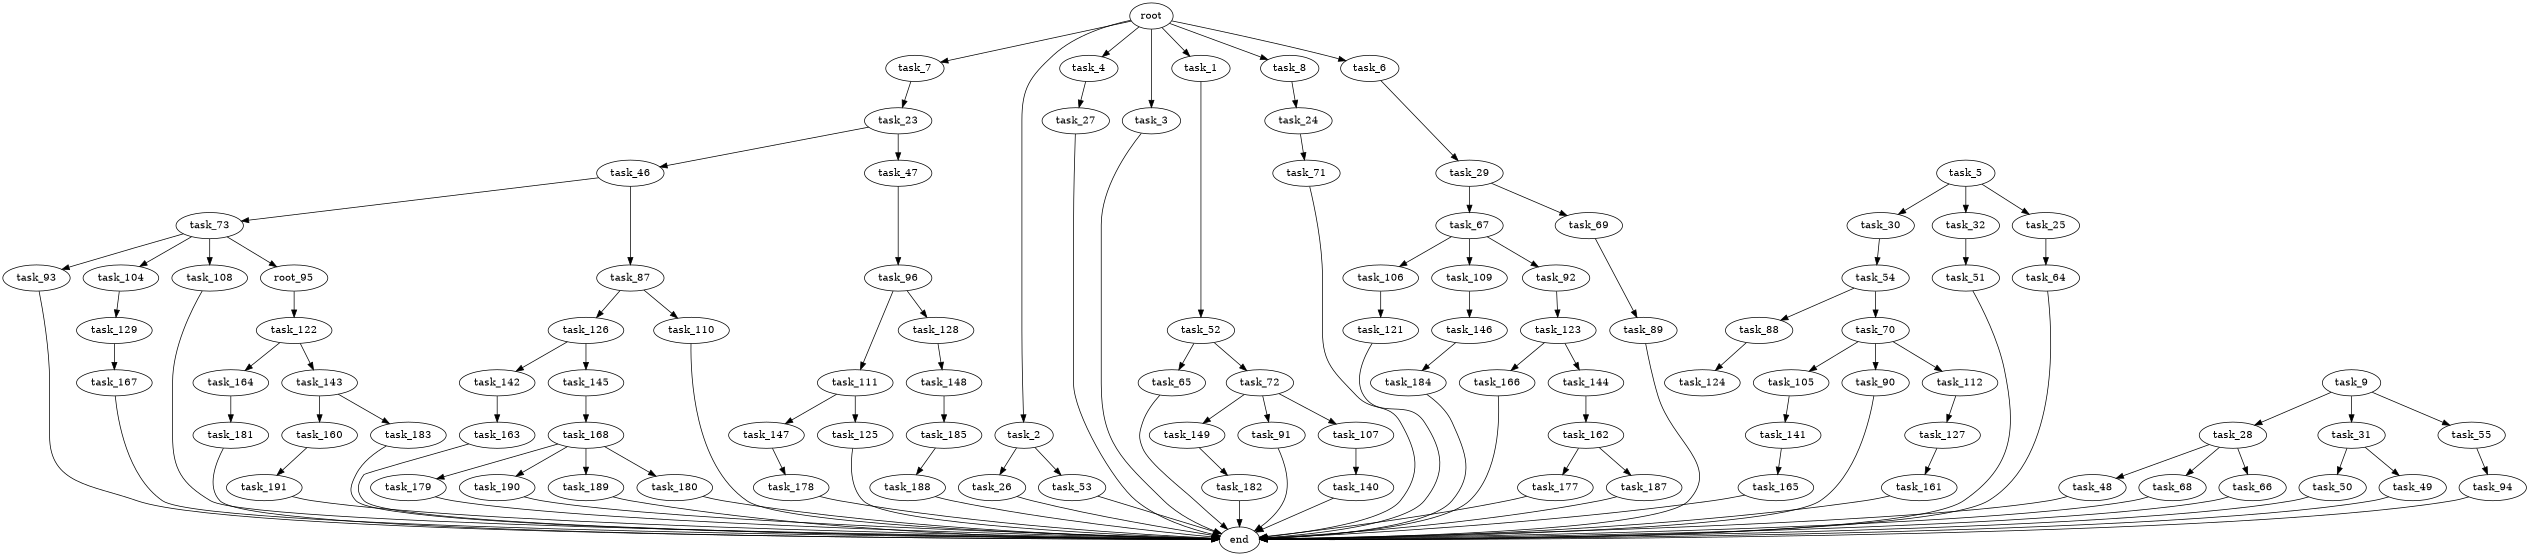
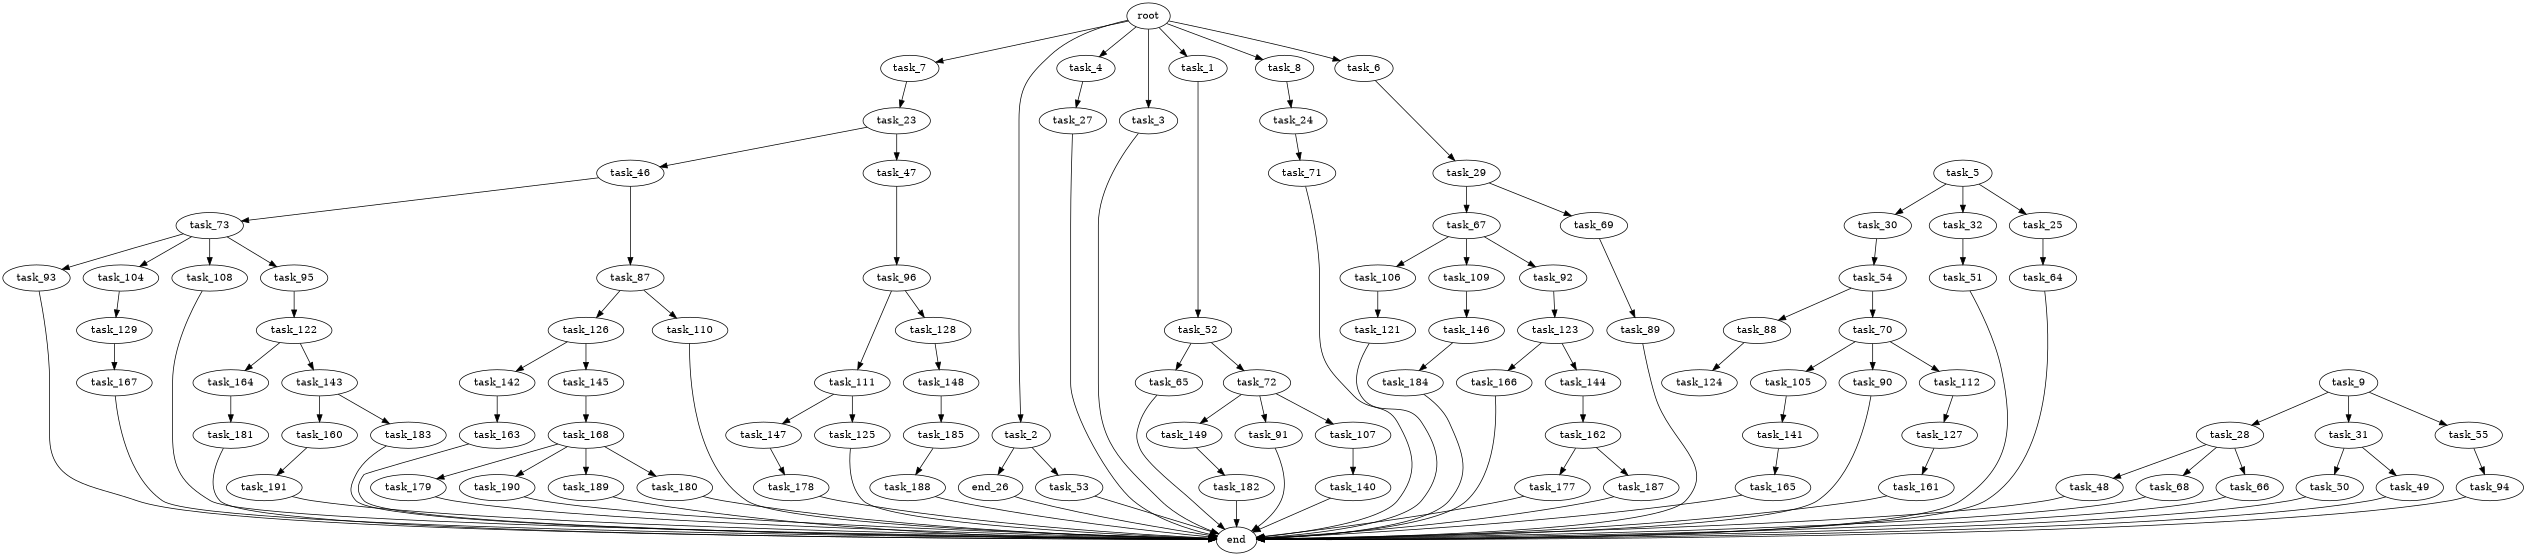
node "root_95": label "root_95" -> "task_95"
node "task_26": label "task_26" -> "end_26"
